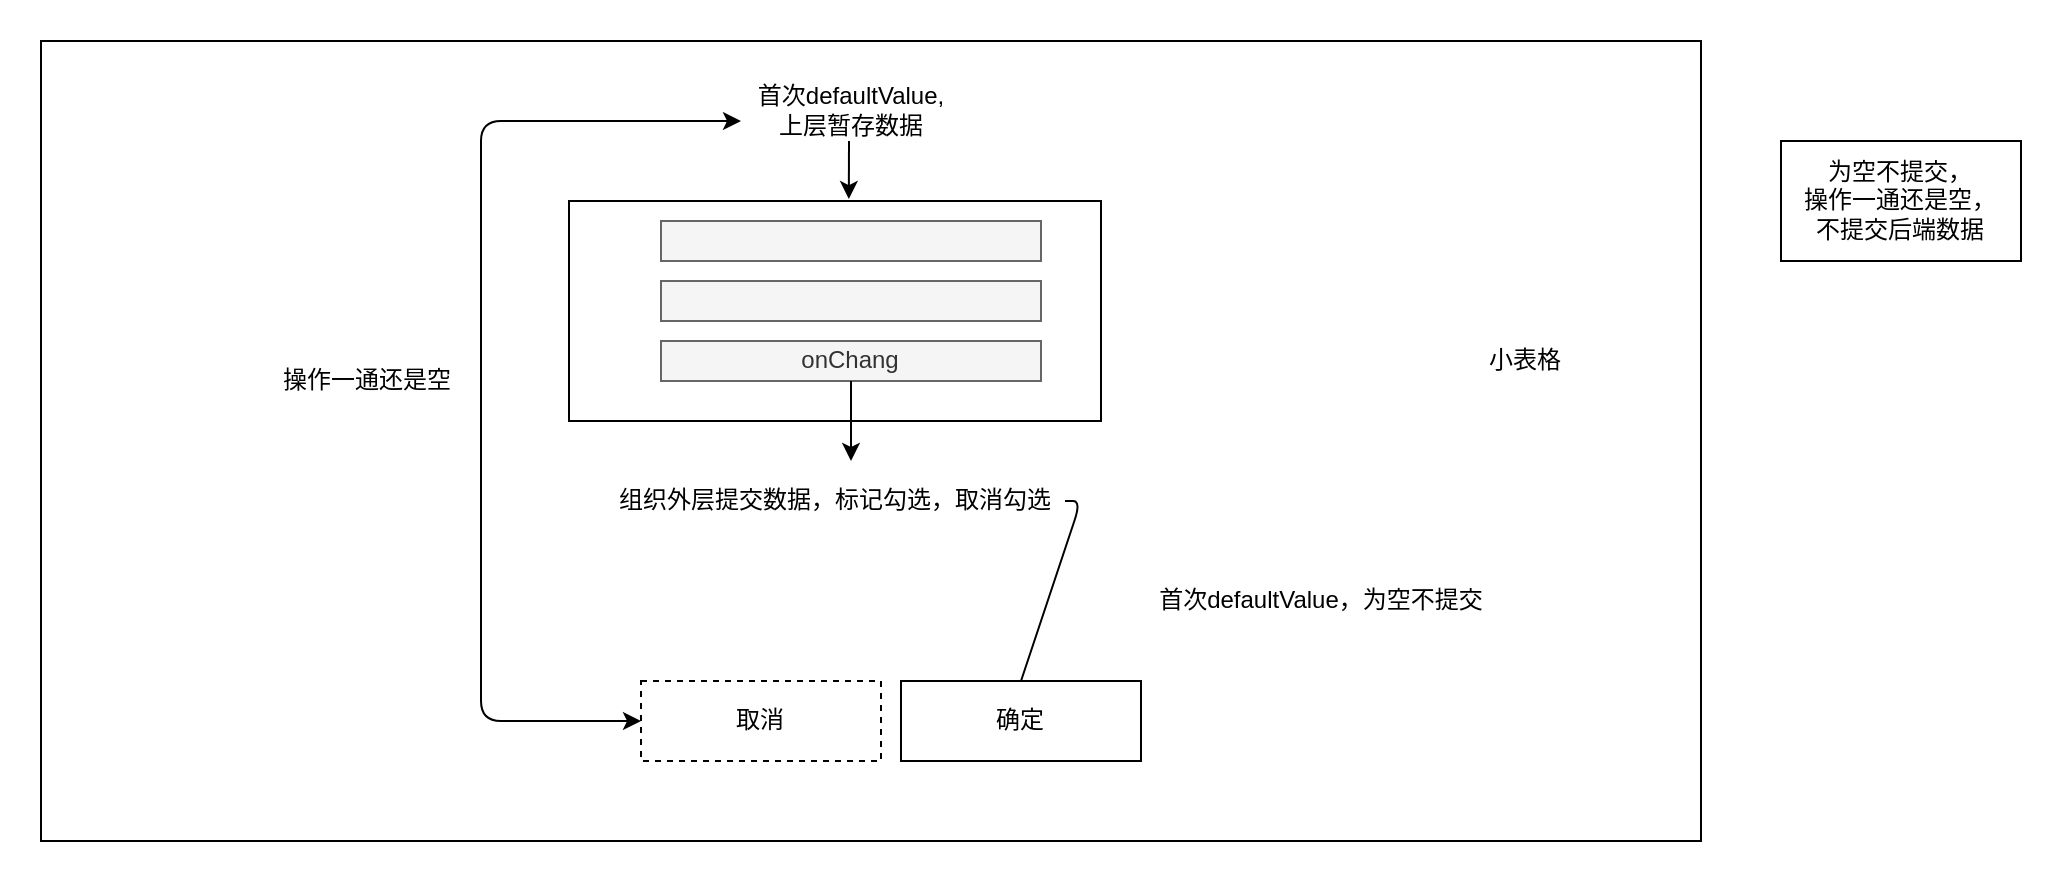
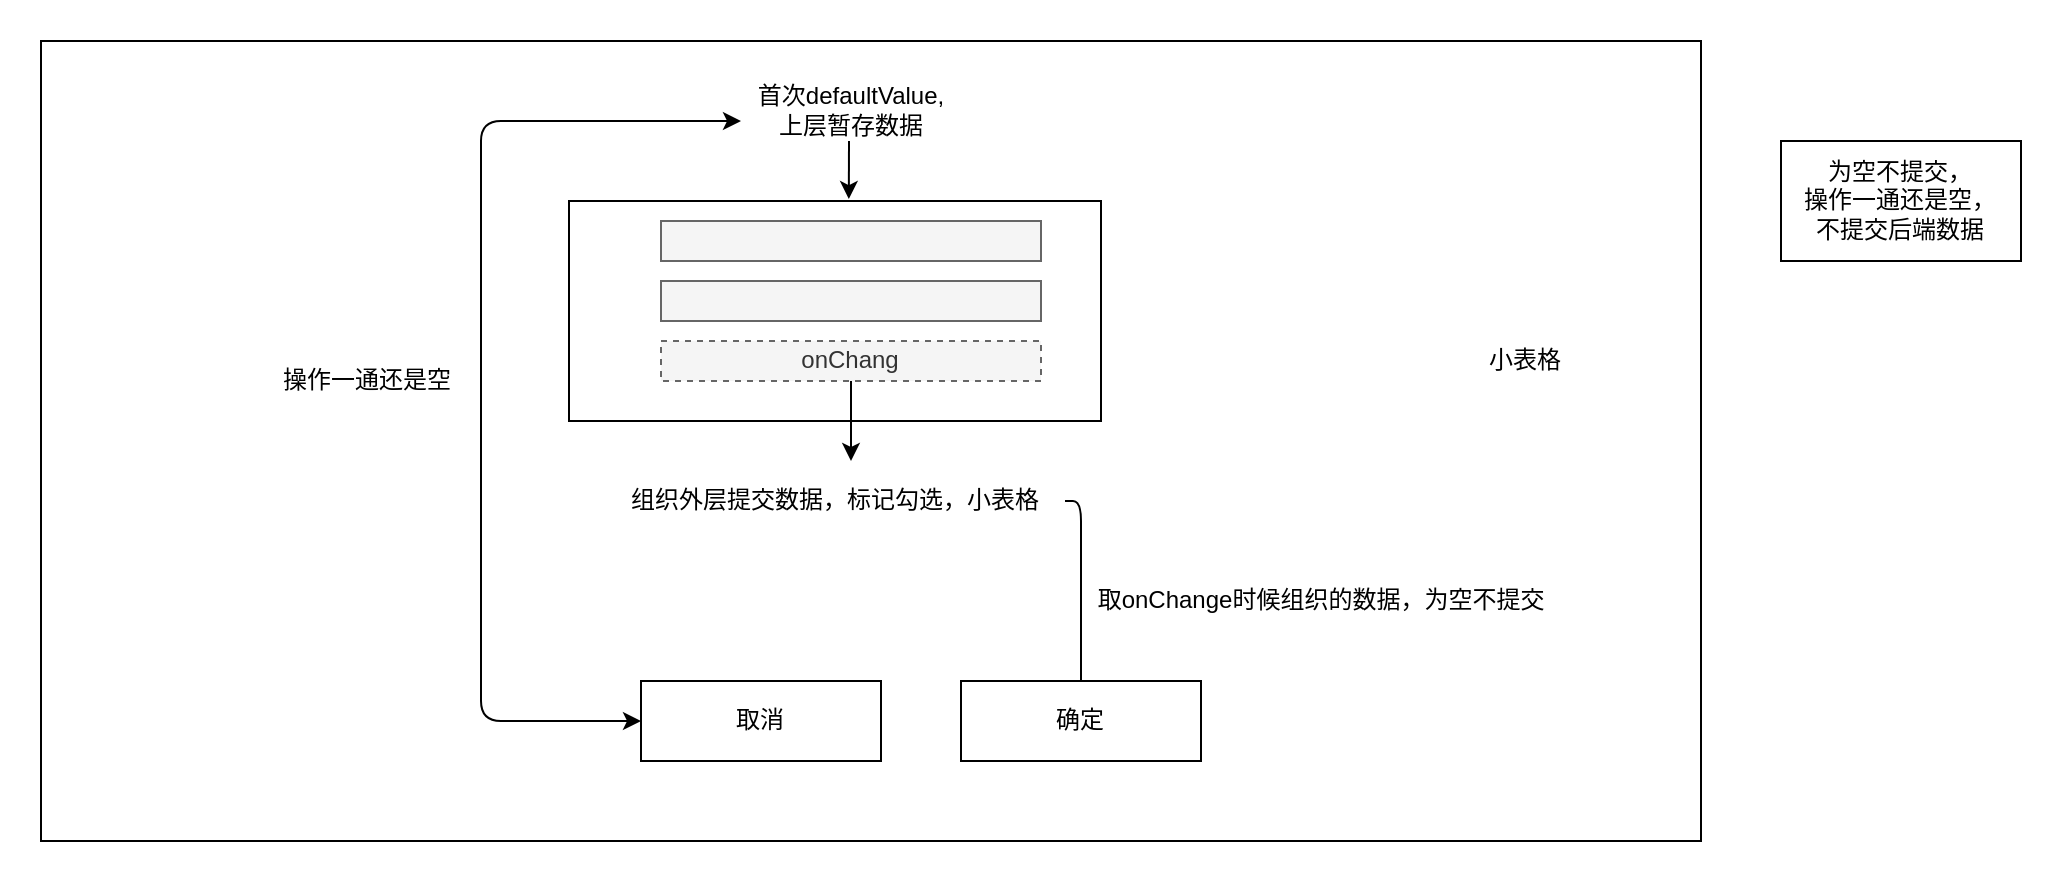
node "onChang": style solid -> dashed
node "组织外层提交数据，标记勾选，取消勾选": label "组织外层提交数据，标记勾选，取消勾选" -> "组织外层提交数据，标记勾选，小表格"
node "首次defaultValue，为空不提交": label "首次defaultValue，为空不提交" -> "取onChange时候组织的数据，为空不提交"
node "取消": style dashed -> solid
node "确定": moved (1021, 721) -> (1081, 721)
